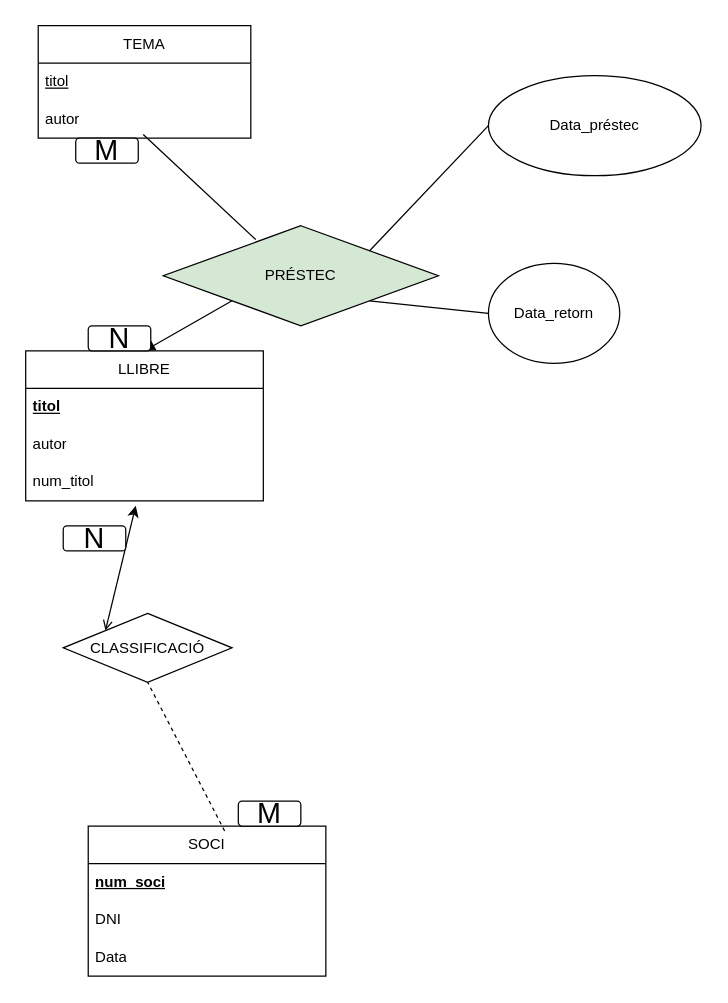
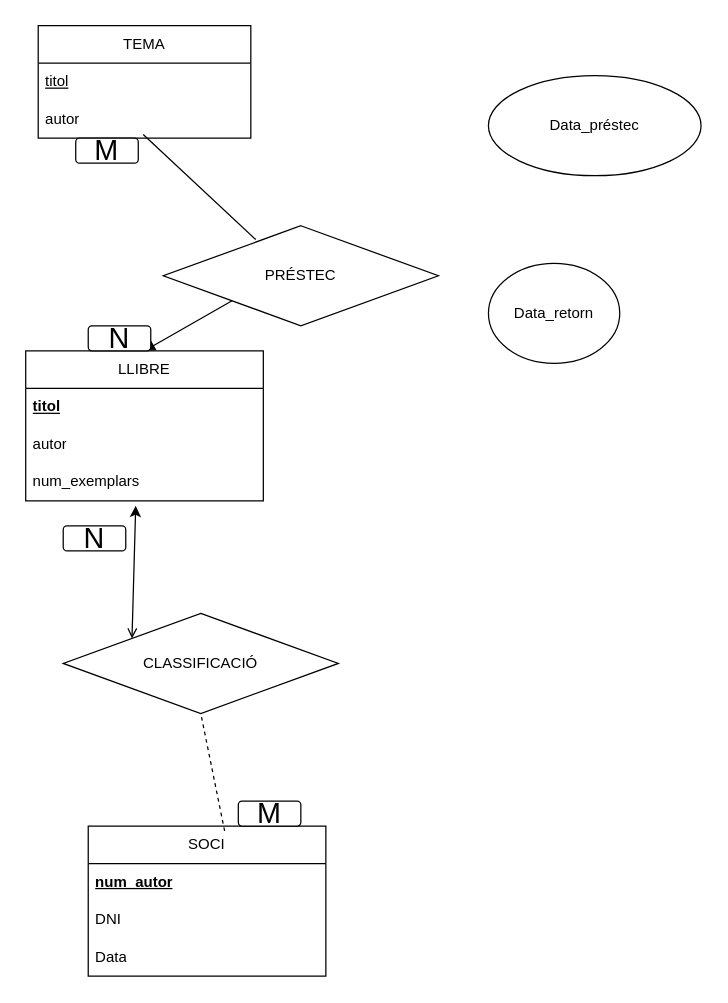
edge "Data_préstec" -- "PRÉSTEC": removed
node "PRÉSTEC": fillcolor #d5e8d4 -> #ffffff
edge "PRÉSTEC" -- "Data_retorn": removed
node "num_titol": label "num_titol" -> "num_exemplars"
node "CLASSIFICACIÓ": size 169x69 -> 275x100
node "num_soci": label "num_soci" -> "num_autor"
